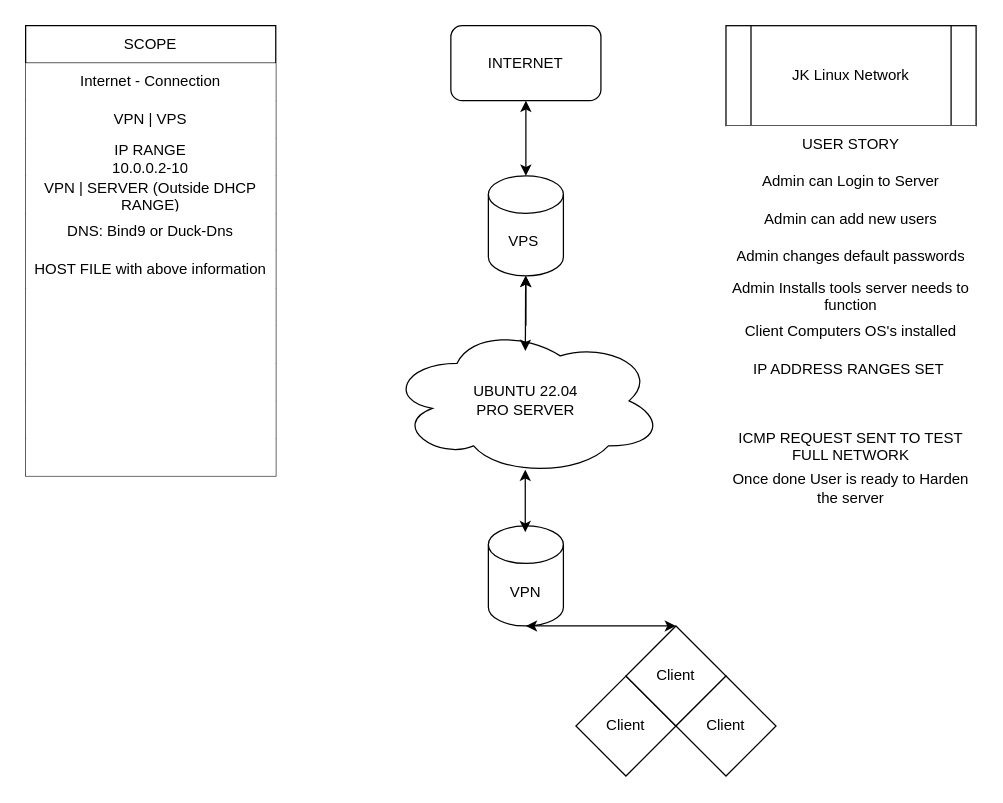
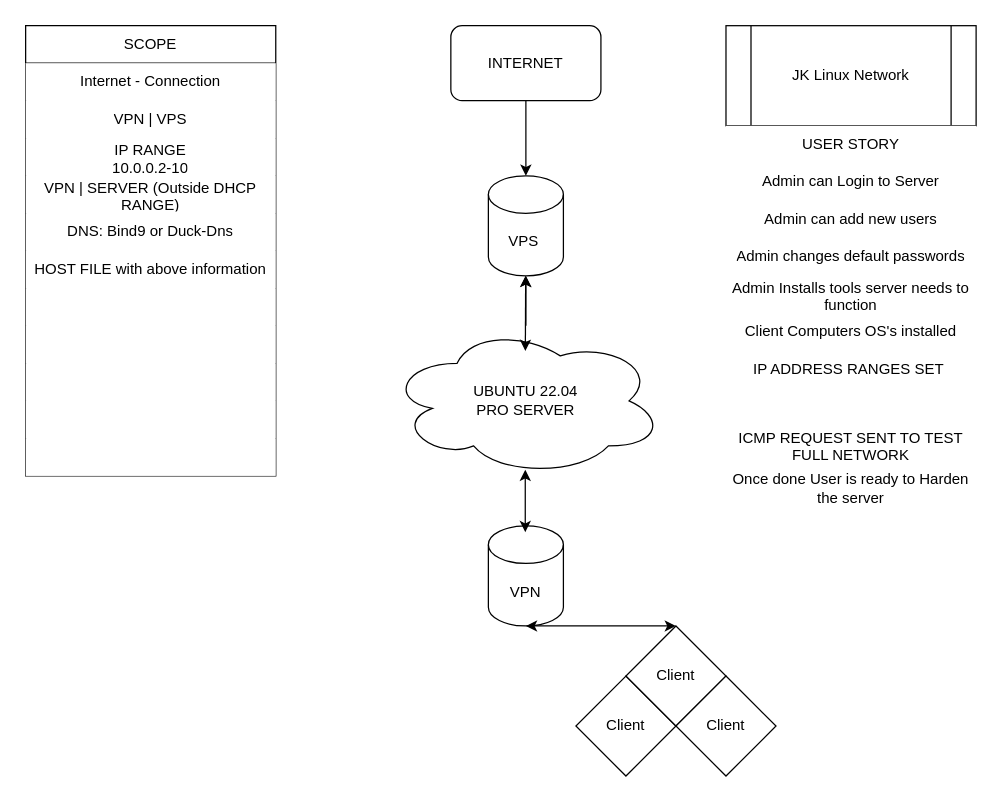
edge "INTERNET" -- "VPS": arrowhead classic -> none
